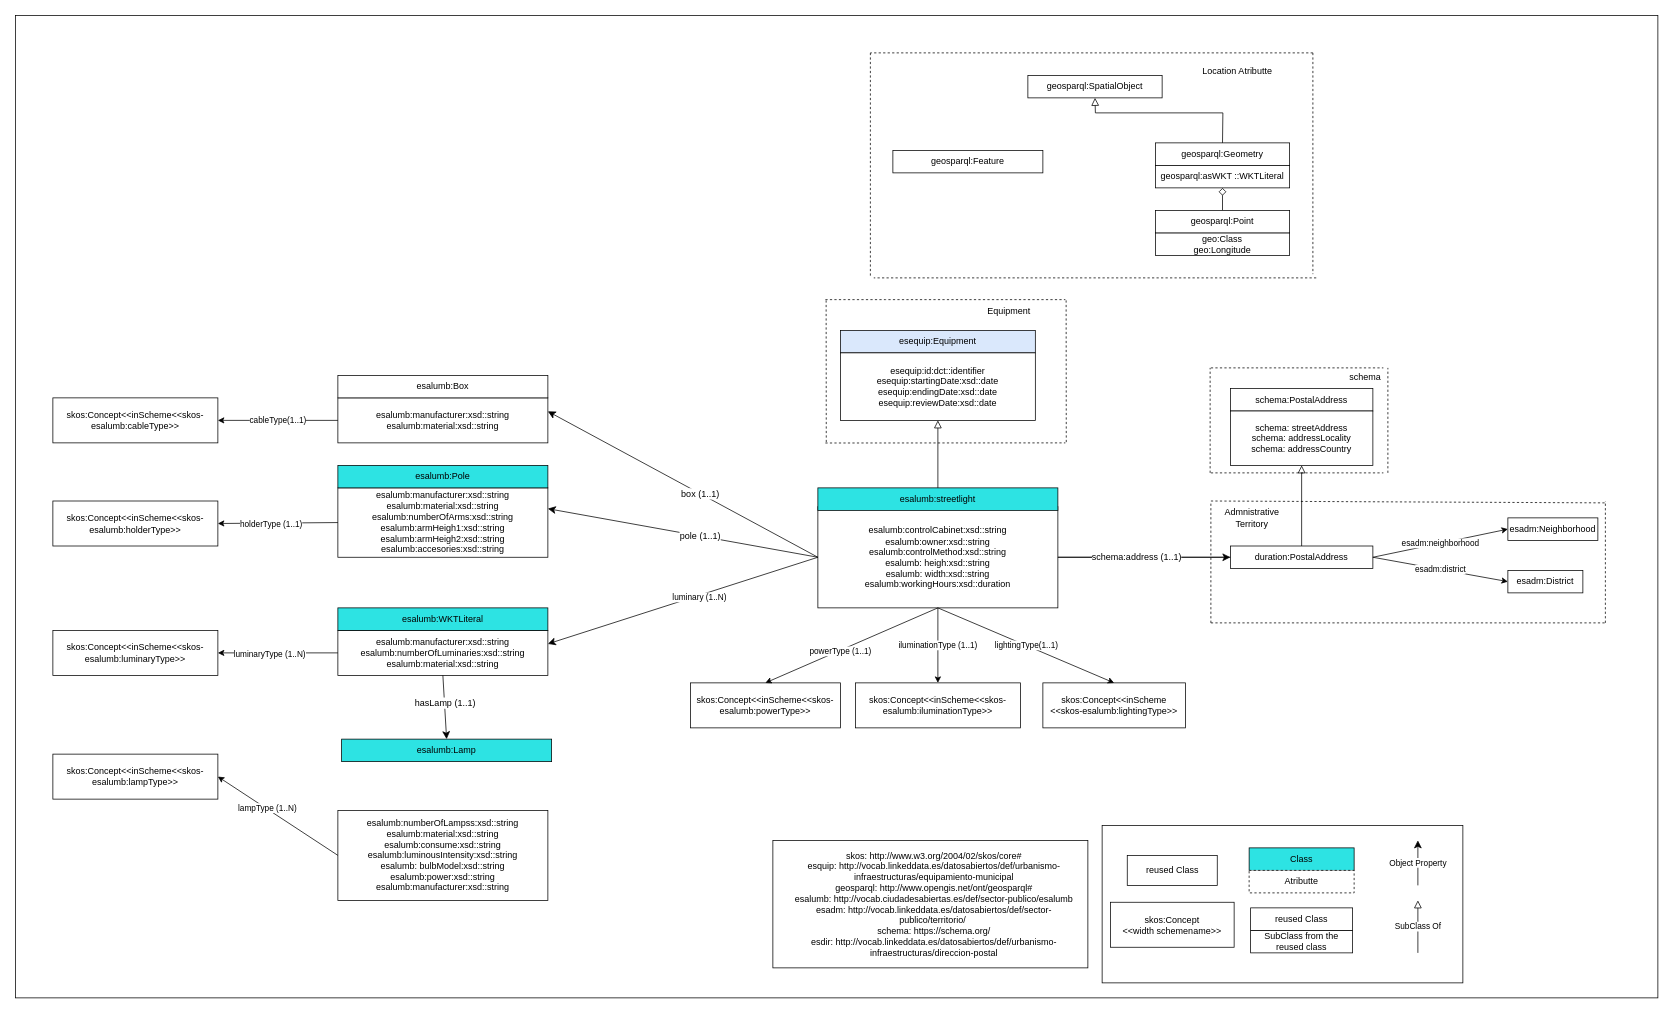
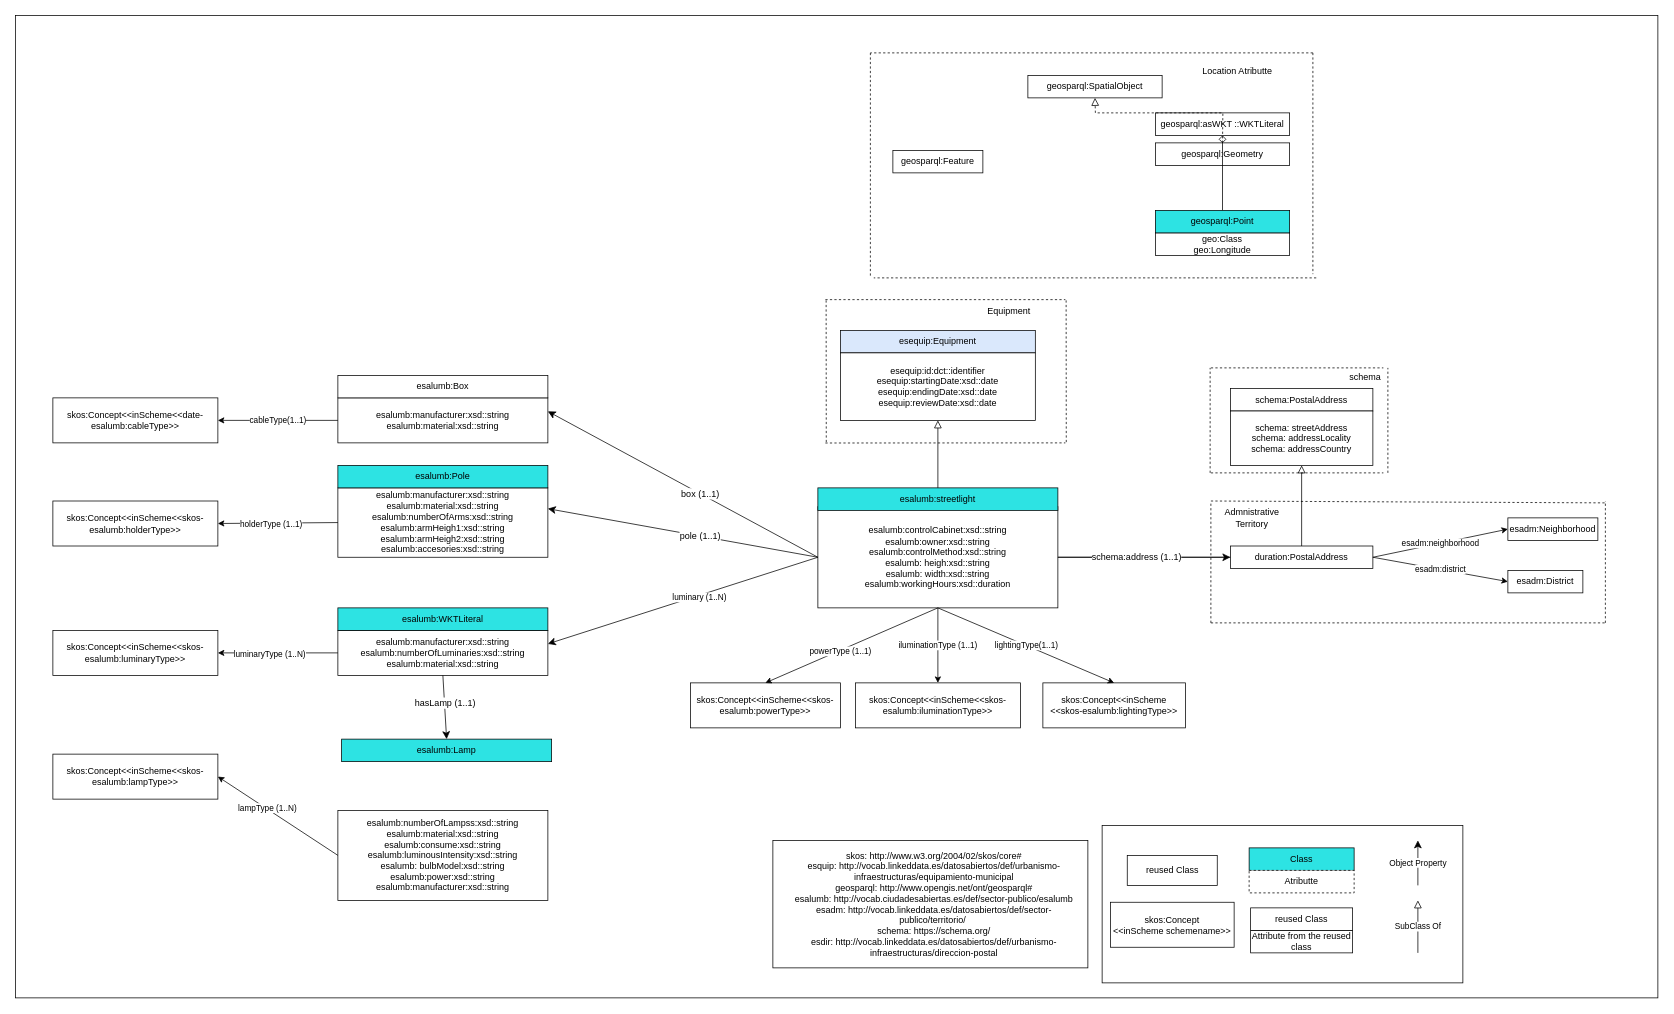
edge "geosparql:Geometry" -> "geosparql:SpatialObject": style solid -> dashed
node "geosparql:Feature": size 150x23 -> 90x23
node "geosparql:asWKT ::WKTLiteral": moved (1223, 177) -> (1223, 124)
node "geosparql:Point": fillcolor #ffffff -> #2de3e3
node "skos:Concept<<inScheme<<skos-esalumb:cableType>>": label "skos:Concept<<inScheme<<skos-esalumb:cableType>>" -> "skos:Concept<<inScheme<<date-esalumb:cableType>>"
node "skos:Concept <<width schemename>>": label "skos:Concept <<width schemename>>" -> "skos:Concept <<inScheme schemename>>"
node "SubClass from the reused class": label "SubClass from the reused class" -> "Attribute from the reused class"
